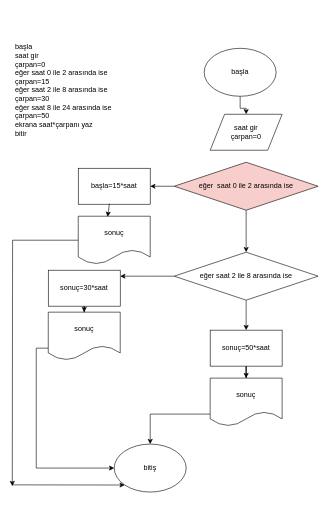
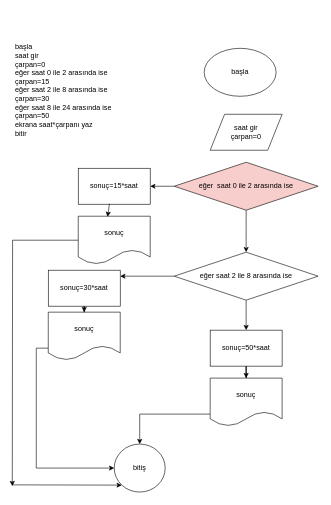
edge "başla" -> "saat gir çarpan=0": removed
node "başla=15*saat": label "başla=15*saat" -> "sonuç=15*saat"
node "bitiş": size 72x48 -> 51x48
